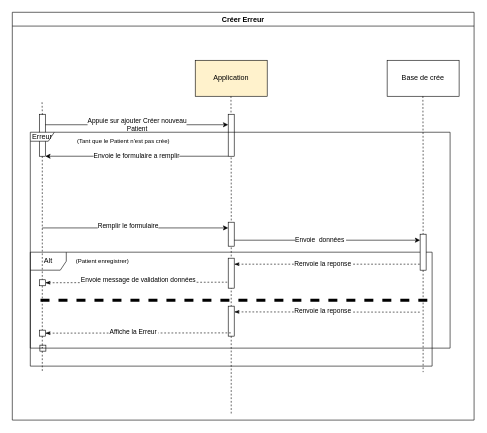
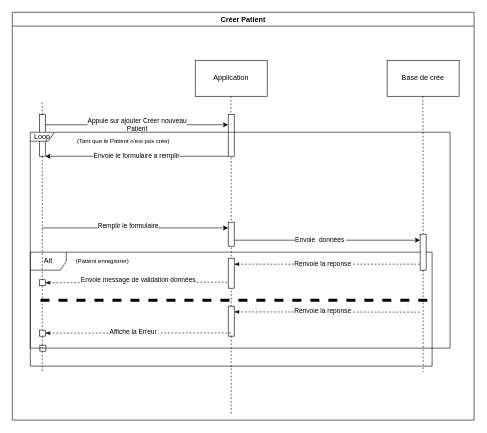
node "Créer Erreur": label "Créer Erreur" -> "Créer Patient"
node "Application": fillcolor #fff2cc -> #ffffff
node "Erreur": label "Erreur" -> "Loop"
